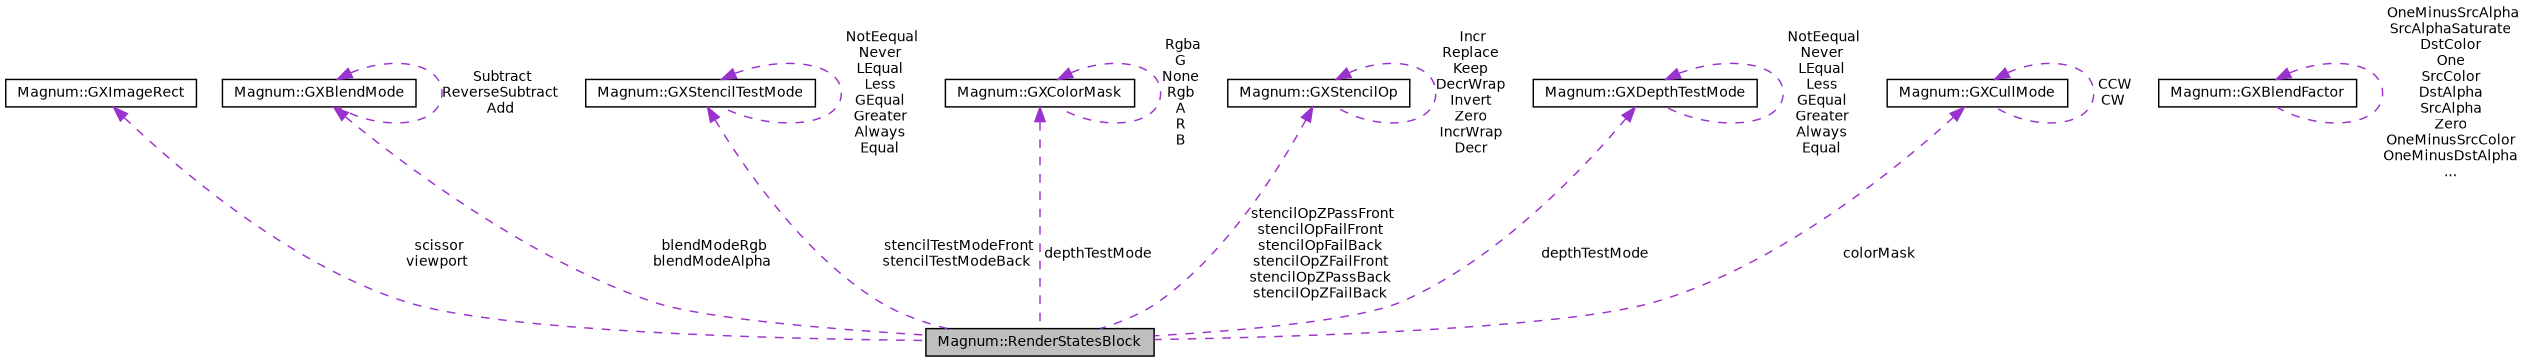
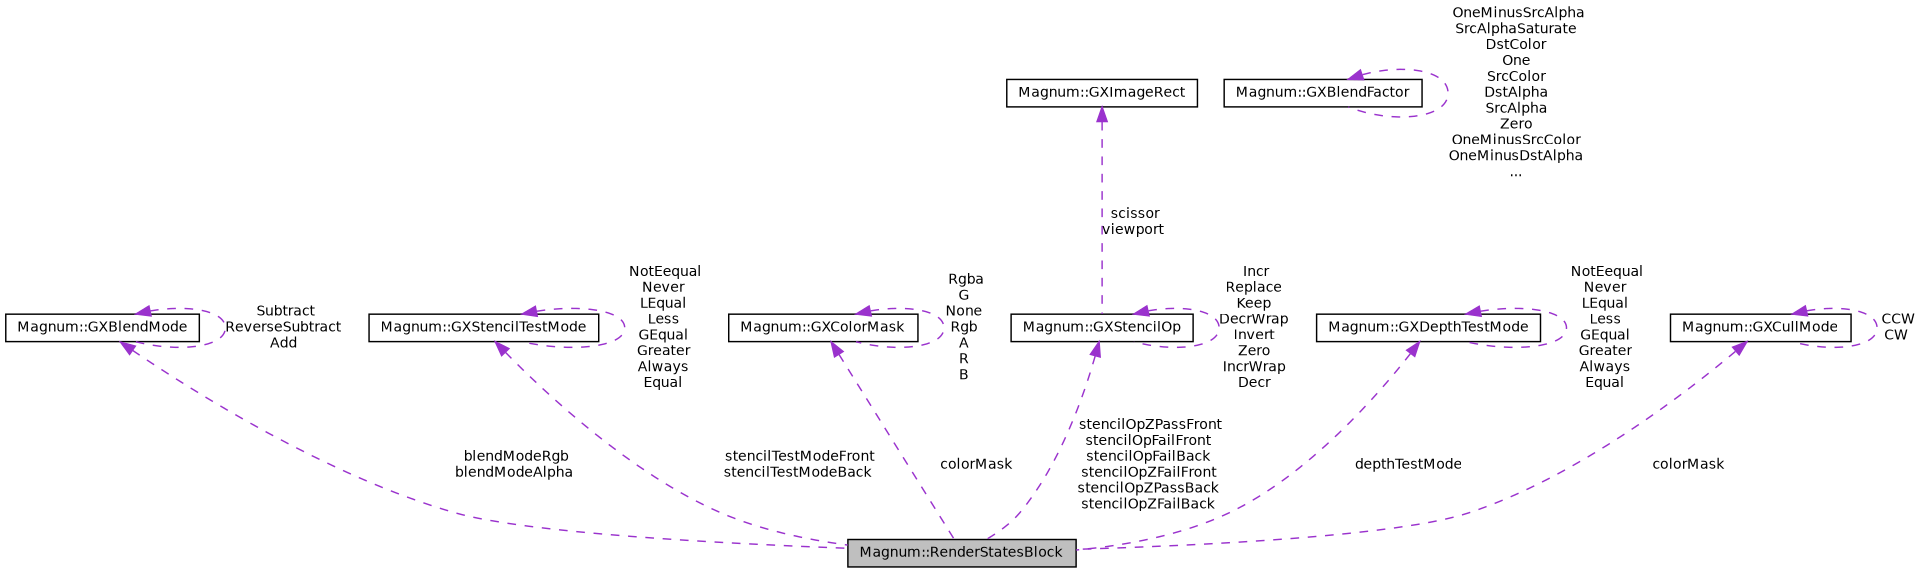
edge "Magnum::RenderStatesBlock" -> "Magnum::GXColorMask": label " depthTestMode" -> " colorMask"
edge "Magnum::RenderStatesBlock" -> "Magnum::GXImageRect": now "Magnum::GXStencilOp" -> "Magnum::GXImageRect"
